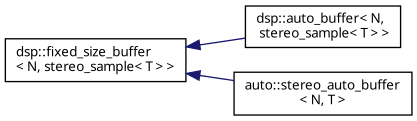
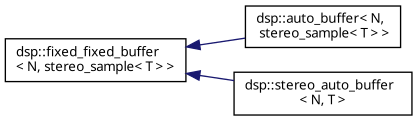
node "dsp::fixed_size_buffer < N, stereo_sample< T > >": label "dsp::fixed_size_buffer < N, stereo_sample< T > >" -> "dsp::fixed_fixed_buffer < N, stereo_sample< T > >"
node "auto::stereo_auto_buffer < N, T >": label "auto::stereo_auto_buffer < N, T >" -> "dsp::stereo_auto_buffer < N, T >"
